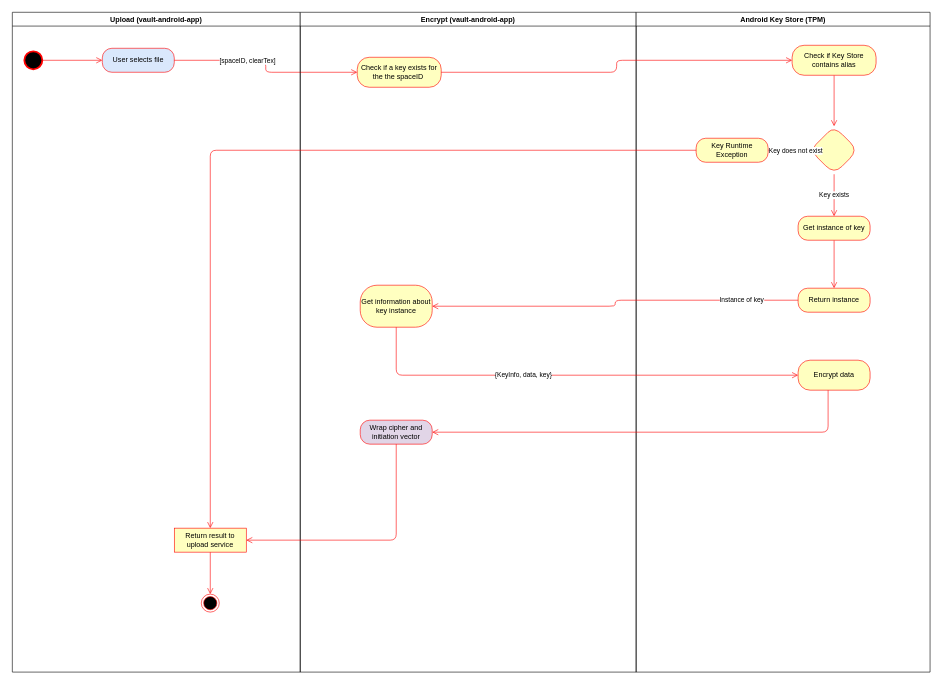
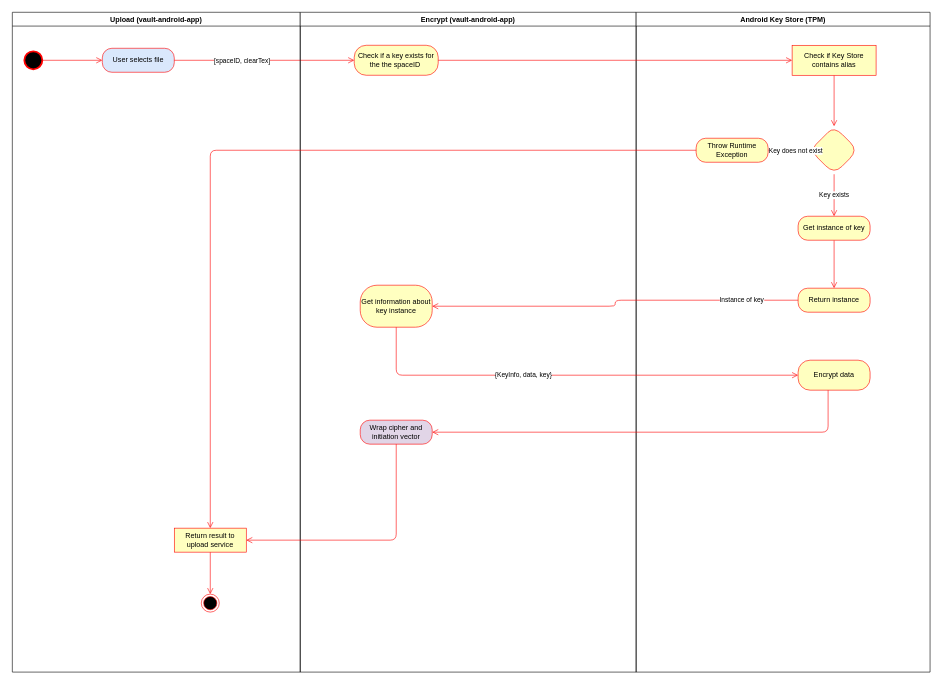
node "Check if Key Store contains alias": shape rounded rectangle -> rectangle
node "Check if a key exists for the the spaceID": moved (399, 72) -> (396, 60)
node "Key Runtime Exception": label "Key Runtime Exception" -> "Throw Runtime Exception"
